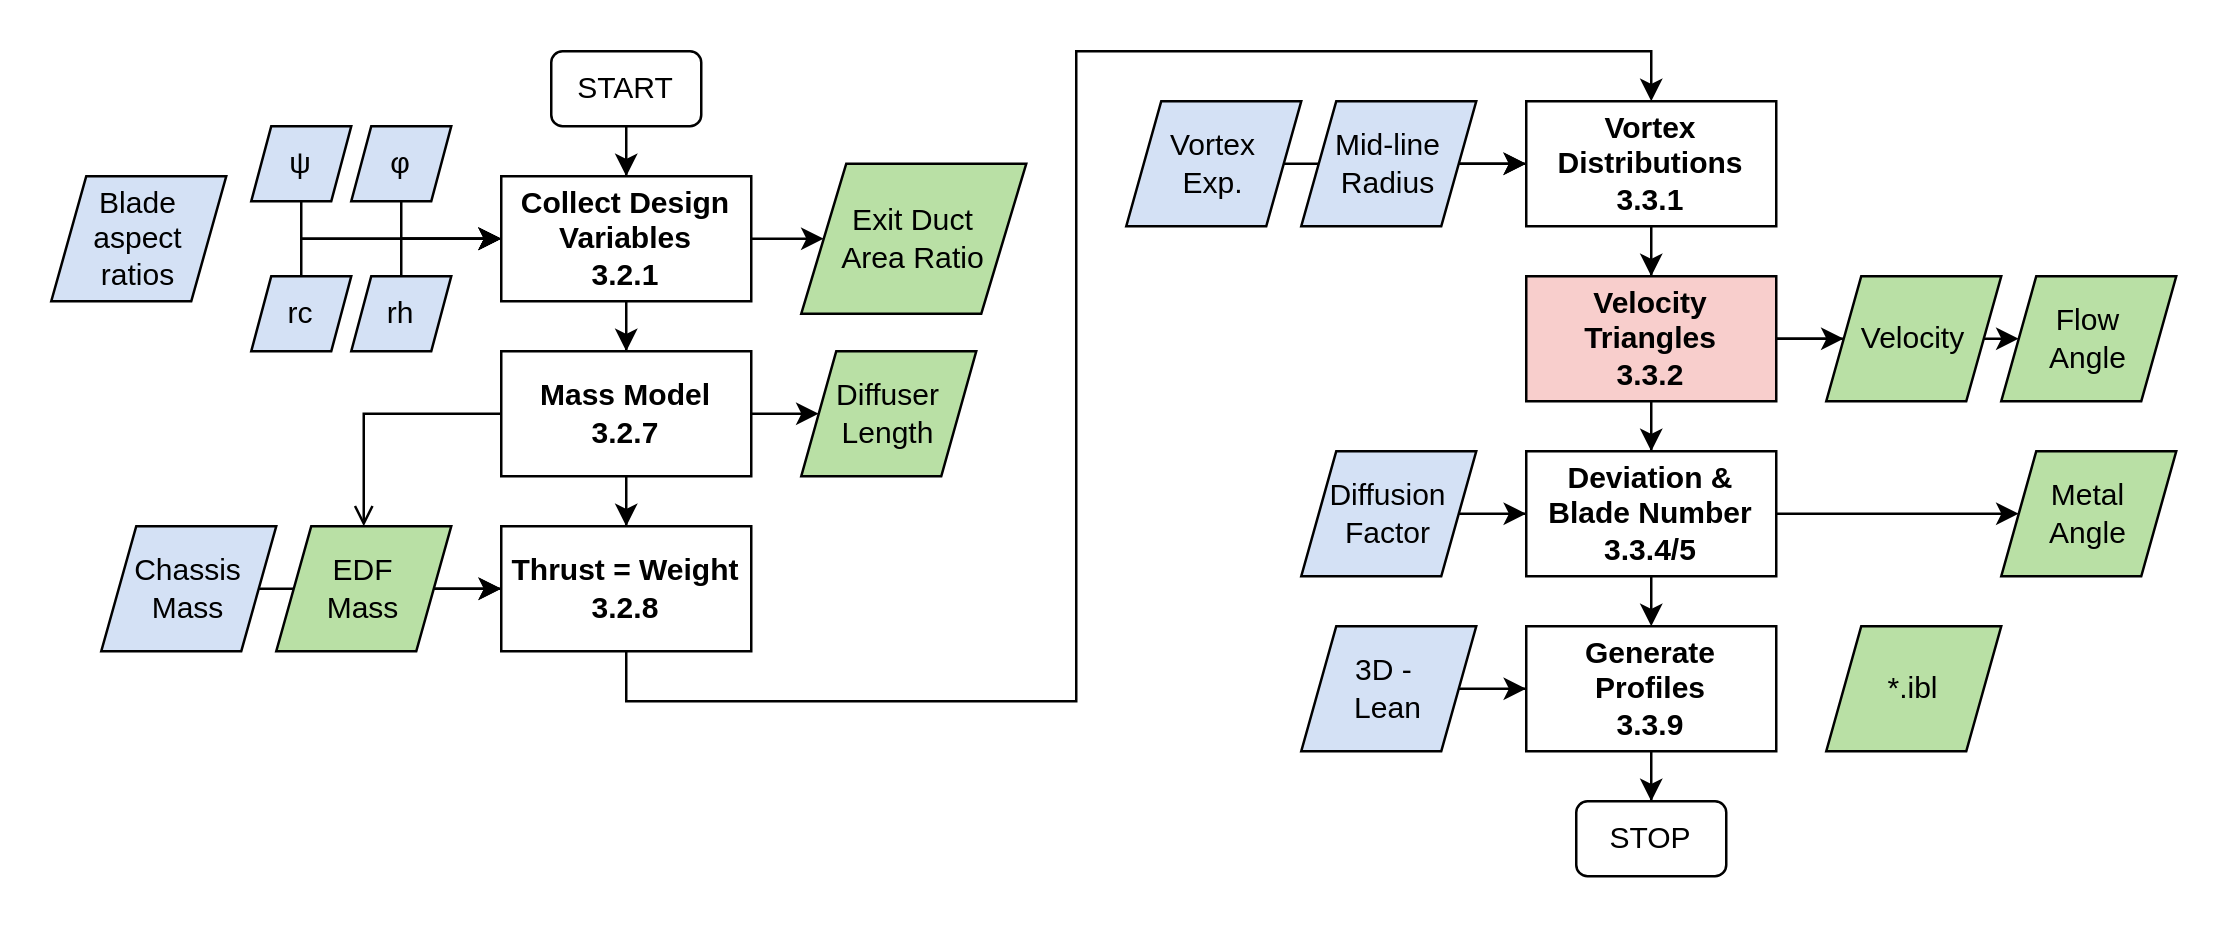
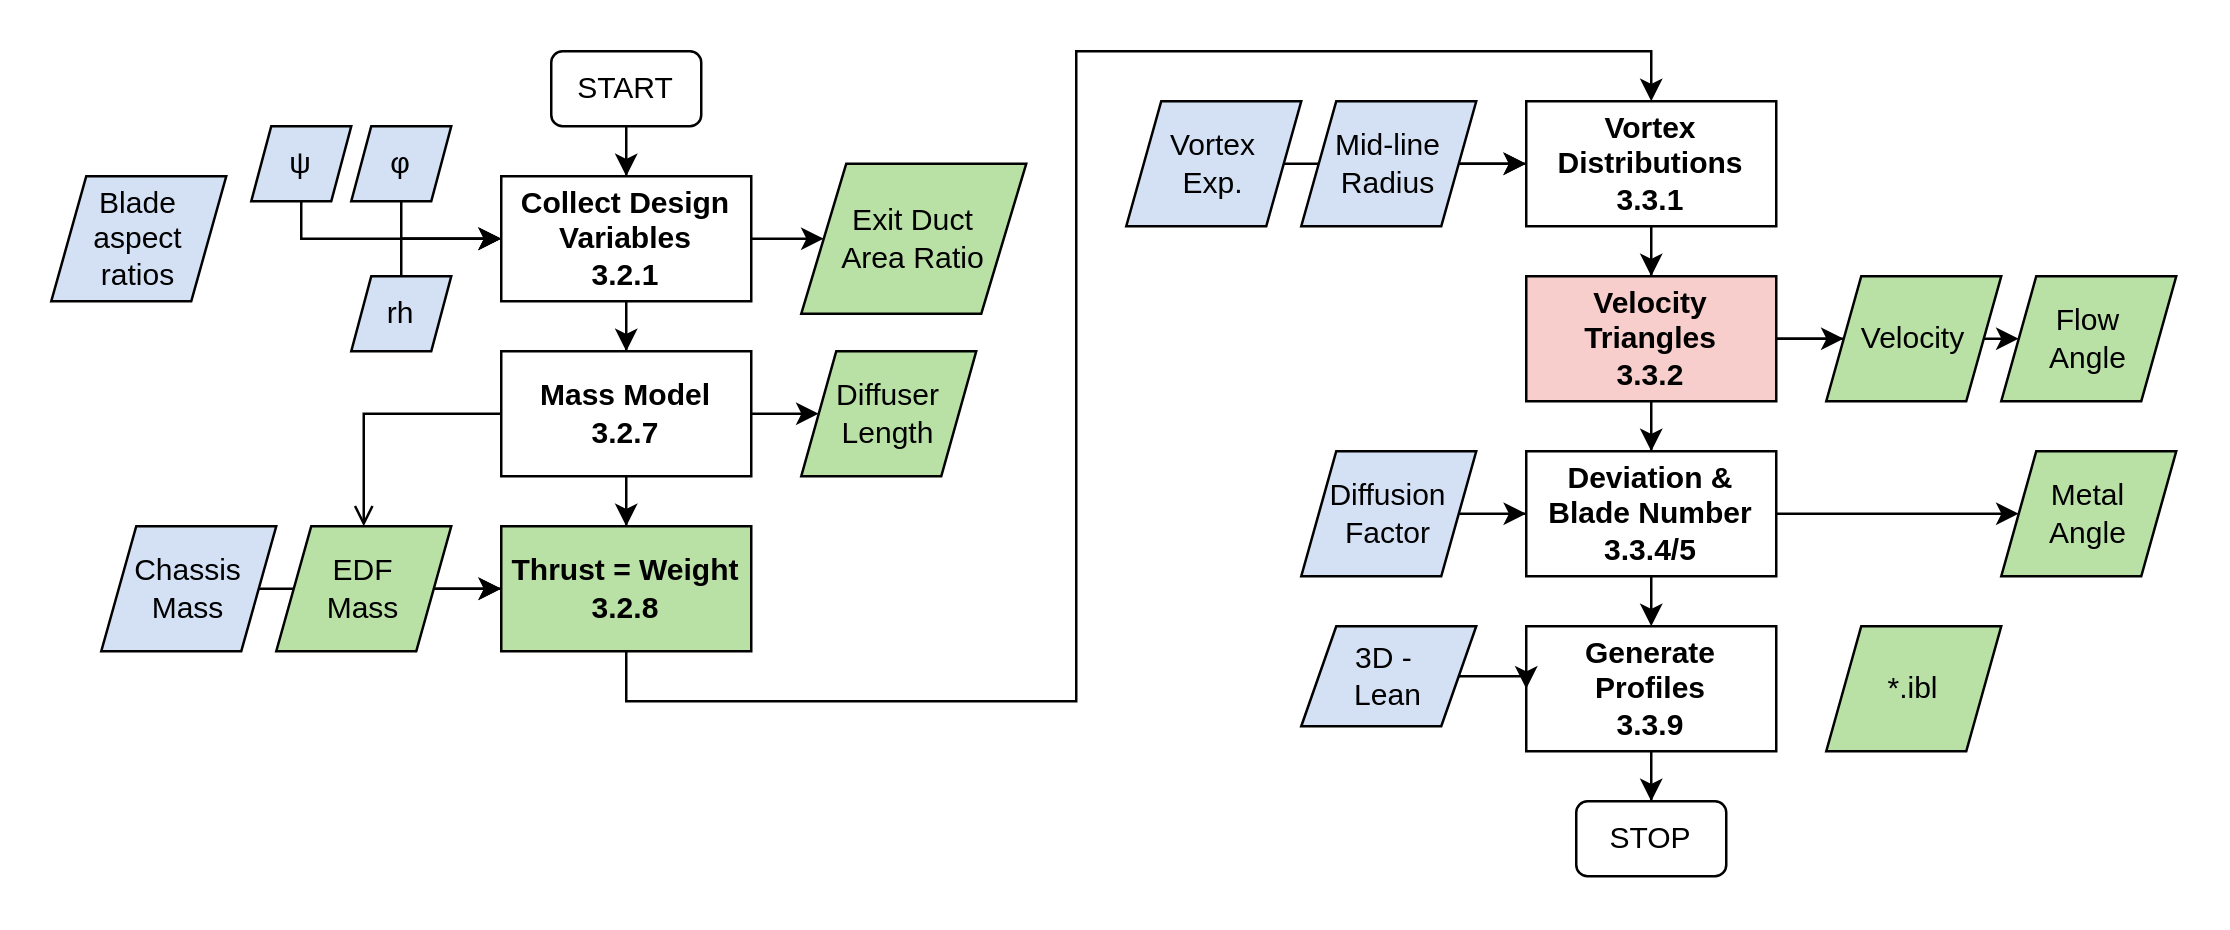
edge "rc" -> "Collect Design Variables 3.2.1": removed
node "rc": removed
node "Thrust = Weight 3.2.8": fillcolor #ffffff -> #b9e0a5
node "3D - Lean": size 175x125 -> 175x100
